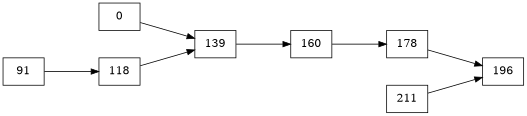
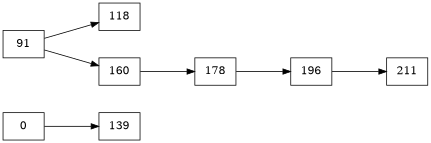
edge "139" -> "160": now "91" -> "160"
edge "118" -> "139": removed
edge "211" -> "196": reversed
